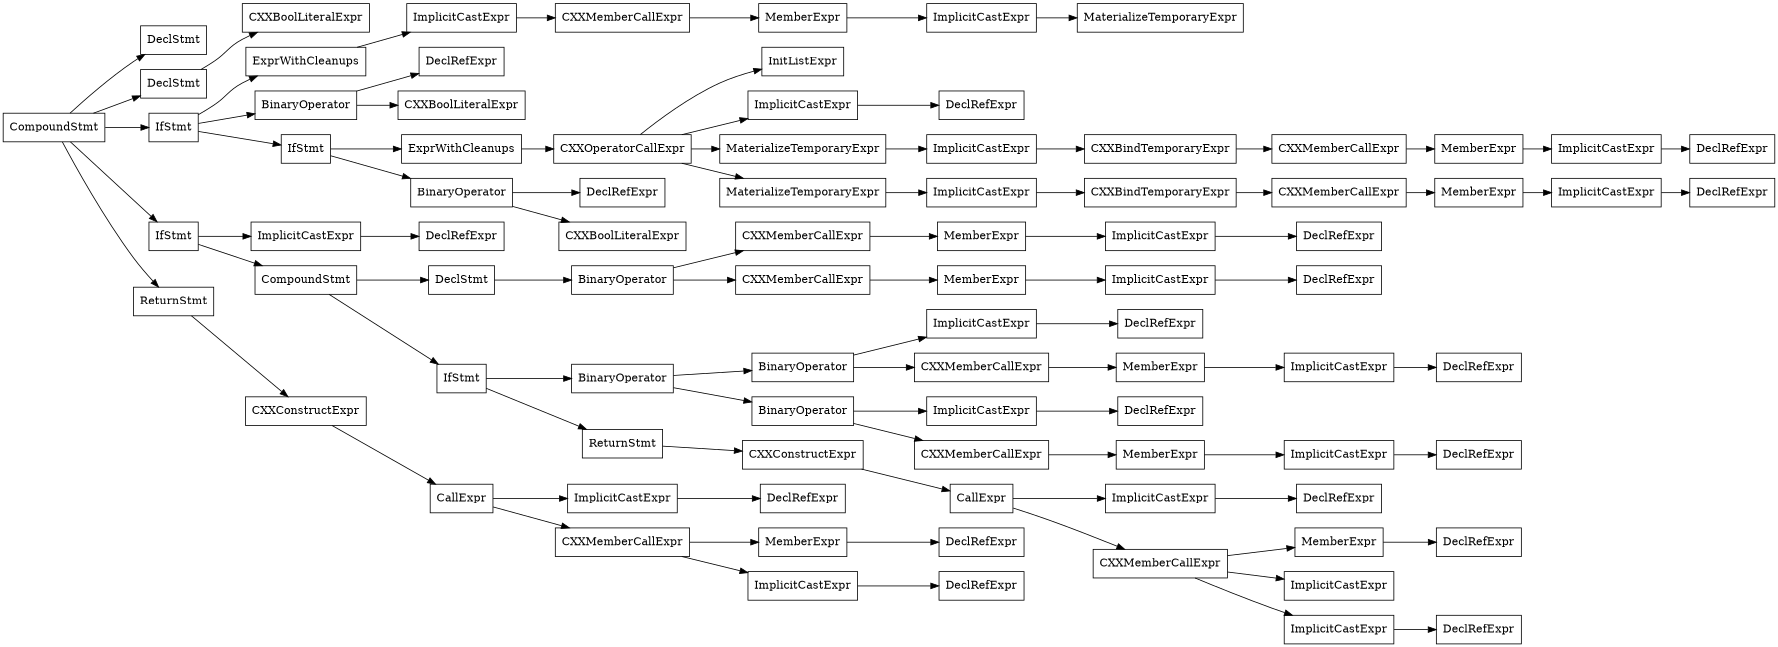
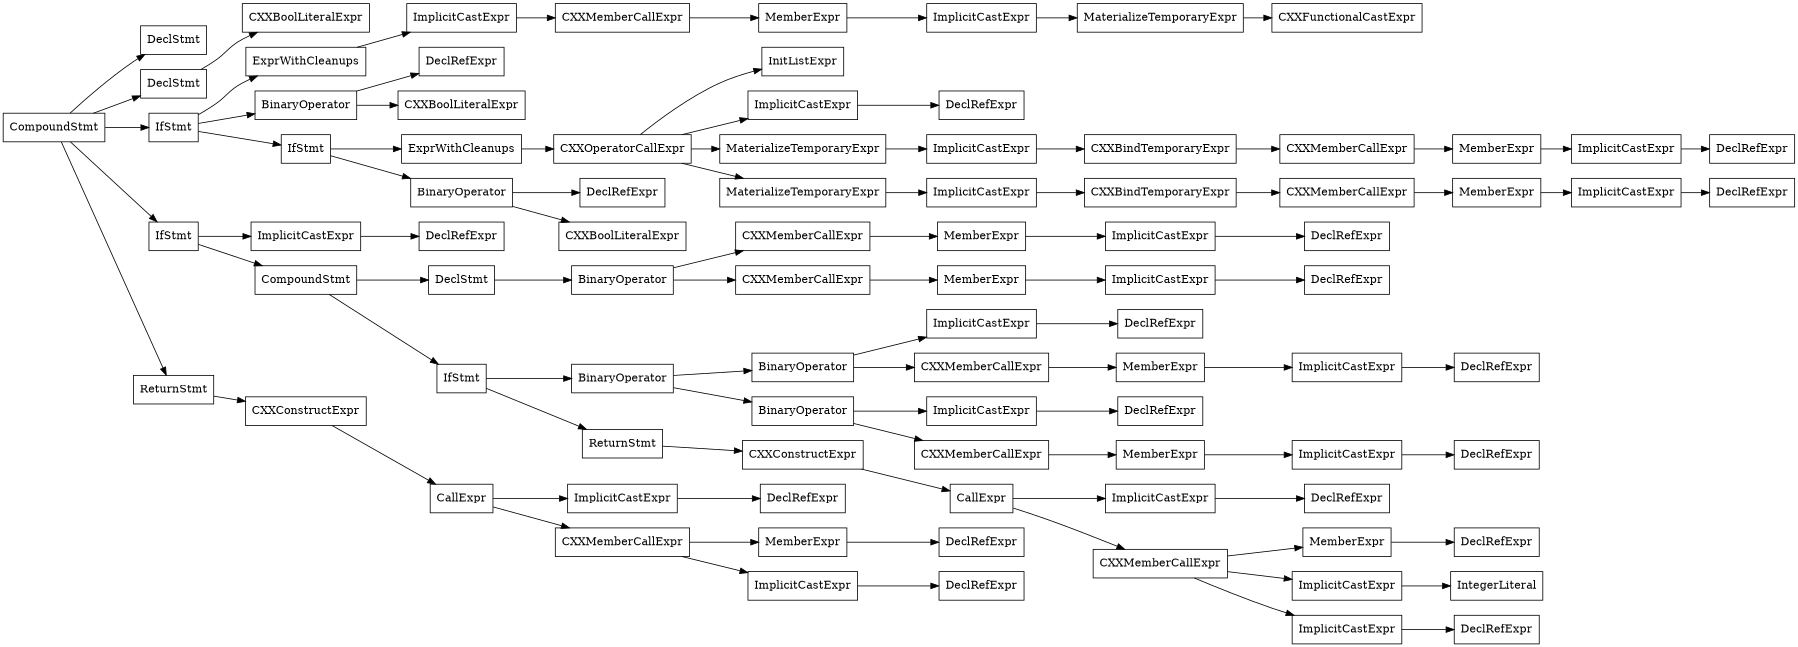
node "CXXFunctionalCastExpr": added
node "IntegerLiteral": added
